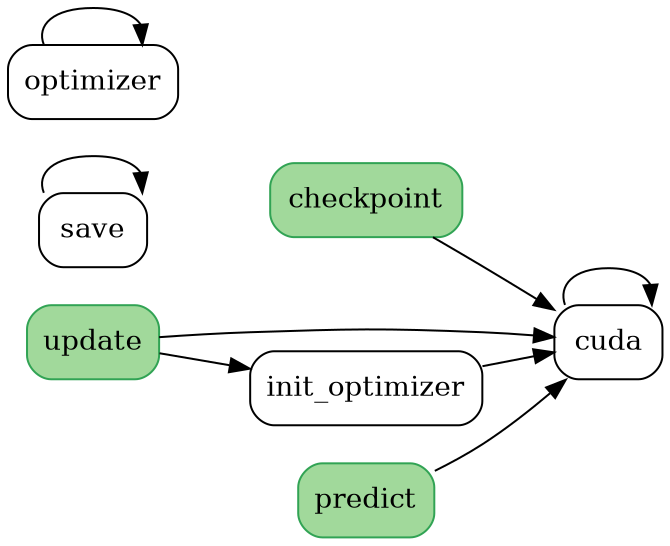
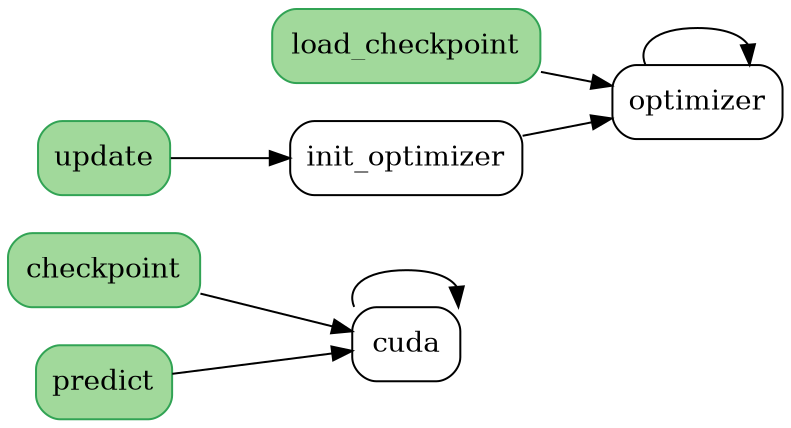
node "load_checkpoint": added
node "save": removed
edge "update" -> "cuda": removed
edge "init_optimizer" -> "cuda": now "init_optimizer" -> "optimizer"
